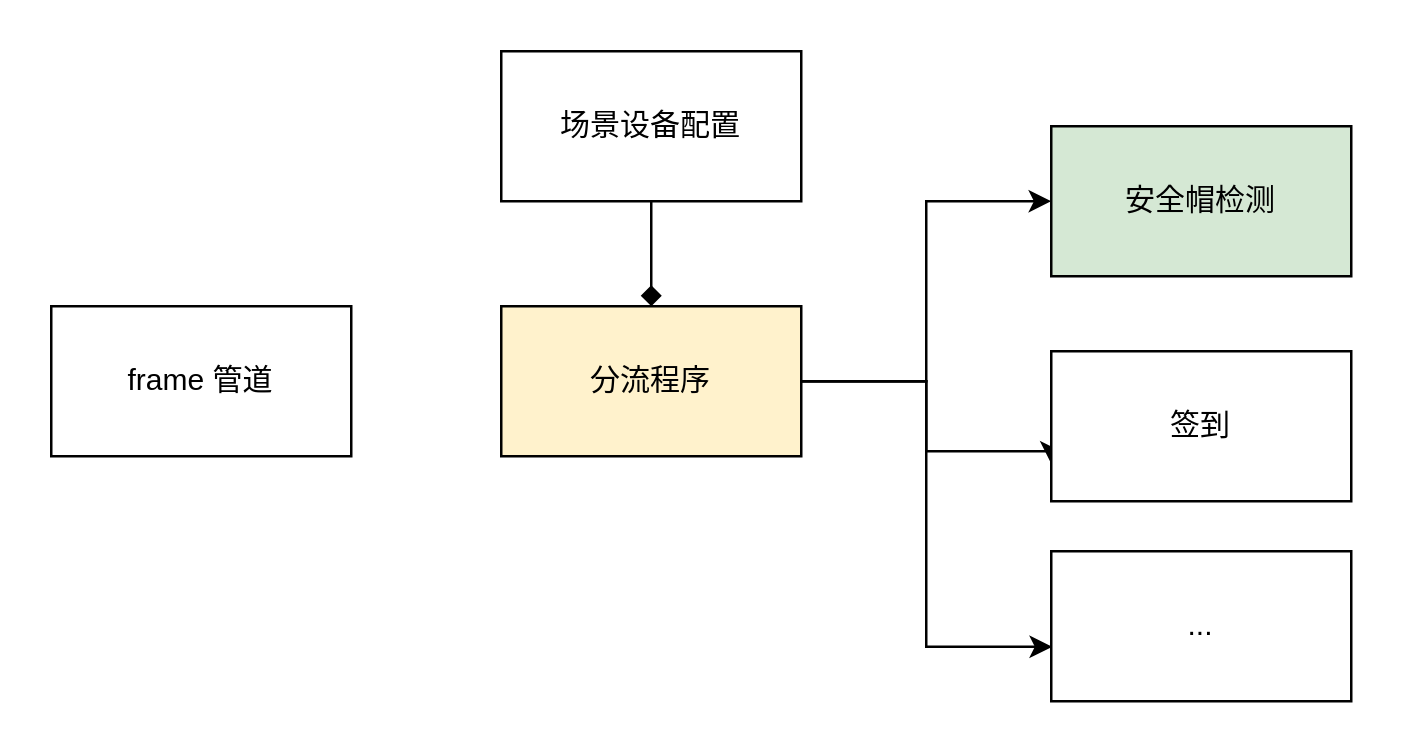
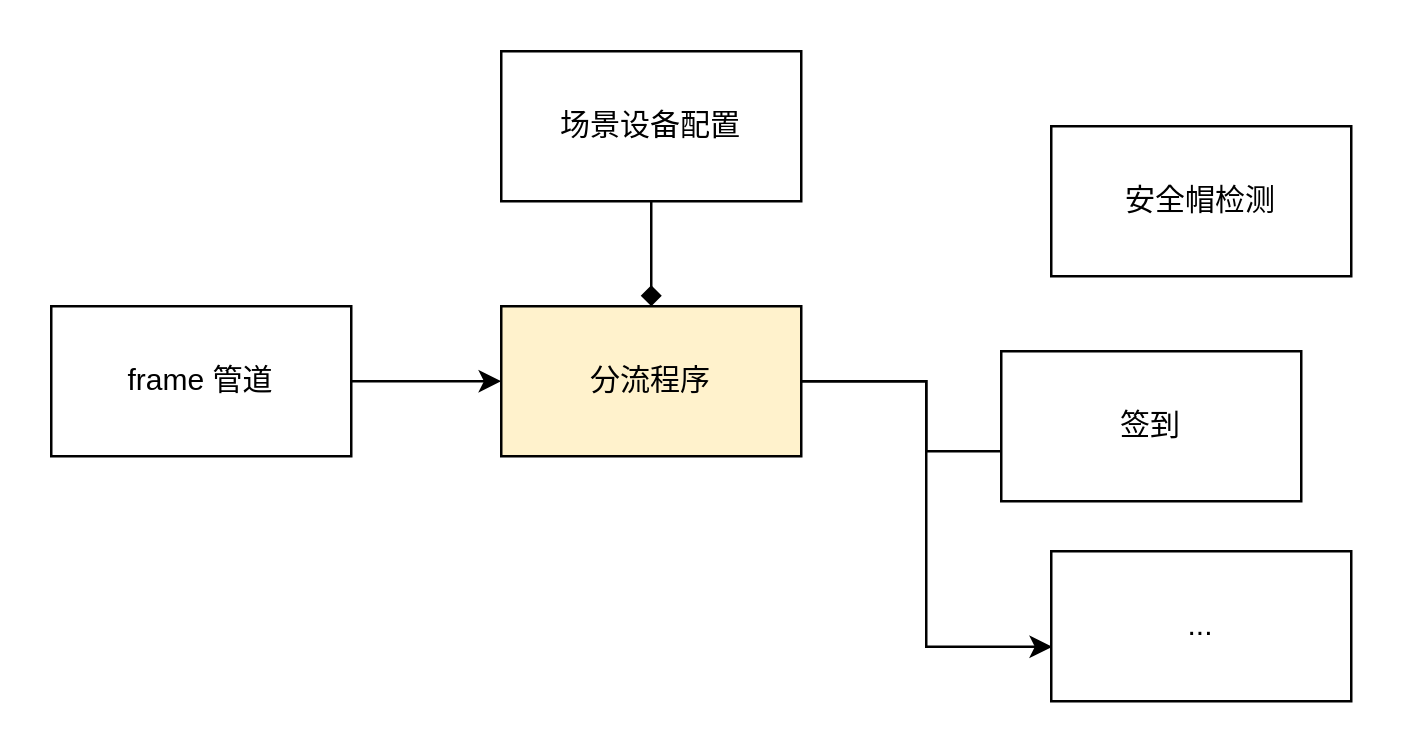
node "安全帽检测": fillcolor #d5e8d4 -> #ffffff
edge "分流程序" -> "安全帽检测": removed
edge "frame 管道" -> "分流程序": added
node "签到": moved (1201, 426) -> (1151, 426)
